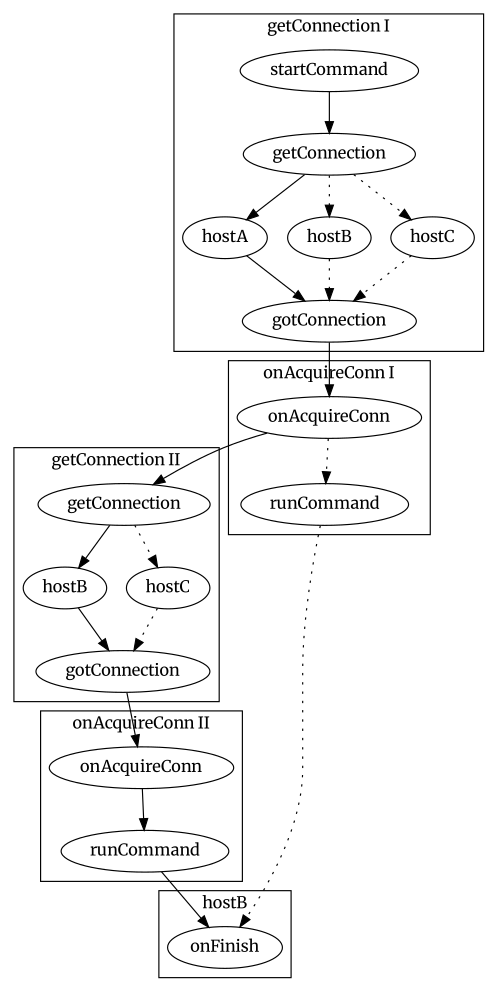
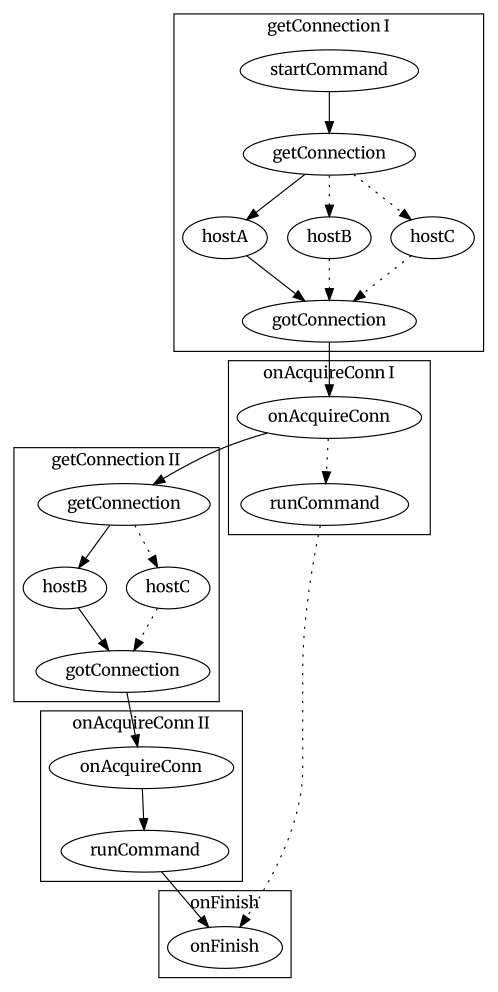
cluster "hostB": label "hostB" -> "onFinish"
